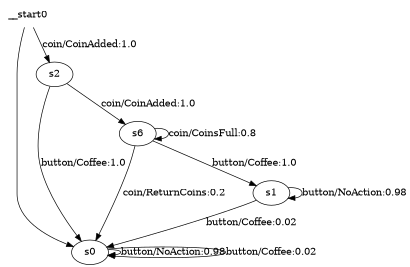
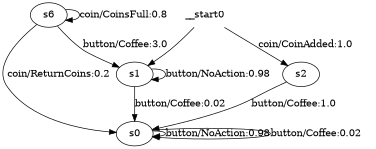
edge "s2" -> "s6": removed, label "coin/CoinAdded:1.0"
edge "__start0" -> "s0": now "__start0" -> "s1"
edge "s6" -> "s1": label "button/Coffee:1.0" -> "button/Coffee:3.0"
